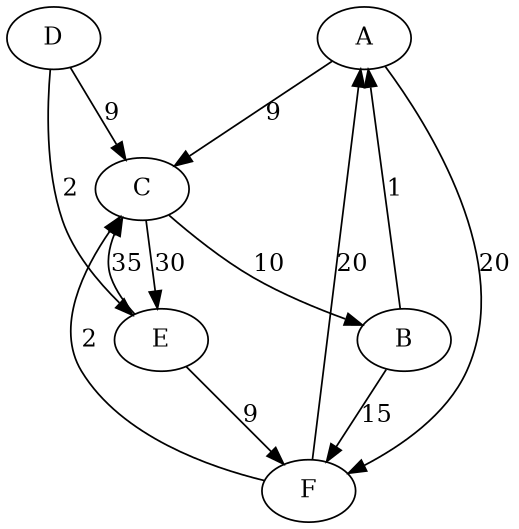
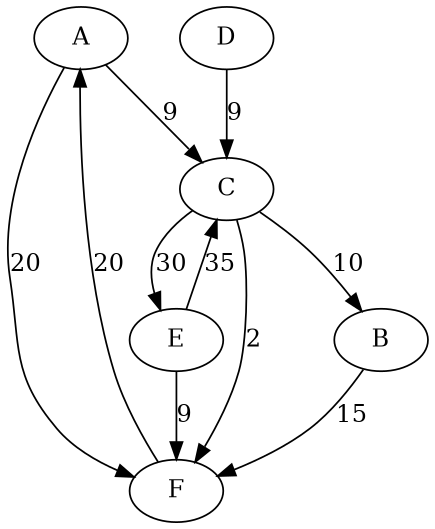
edge "D" -> "E": removed, label "2"
edge "B" -> "A": removed, label "1"
edge "F" -> "C": reversed
